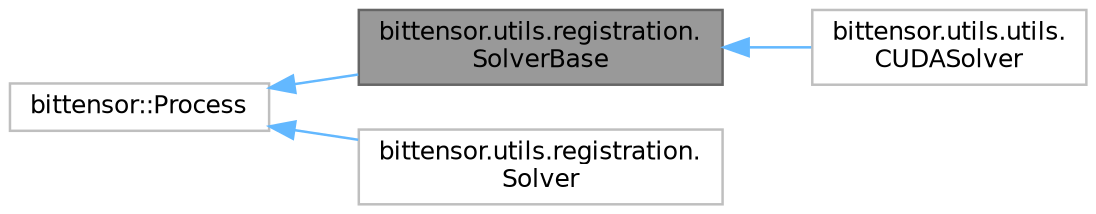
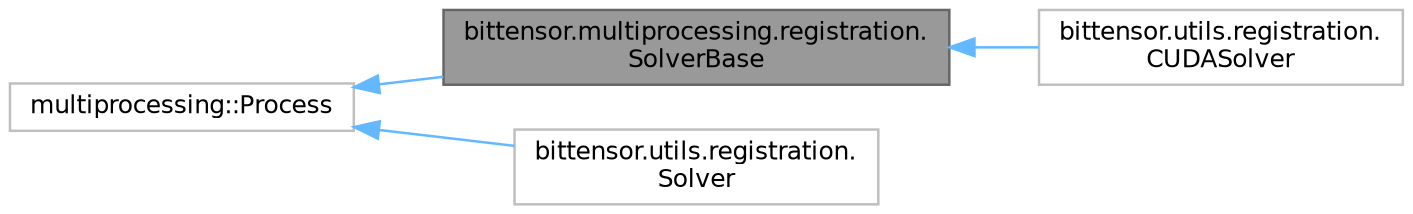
node "bittensor.utils.registration. SolverBase": label "bittensor.utils.registration. SolverBase" -> "bittensor.multiprocessing.registration. SolverBase"
node "bittensor.utils.utils. CUDASolver": label "bittensor.utils.utils. CUDASolver" -> "bittensor.utils.registration. CUDASolver"
node "bittensor::Process": label "bittensor::Process" -> "multiprocessing::Process"
